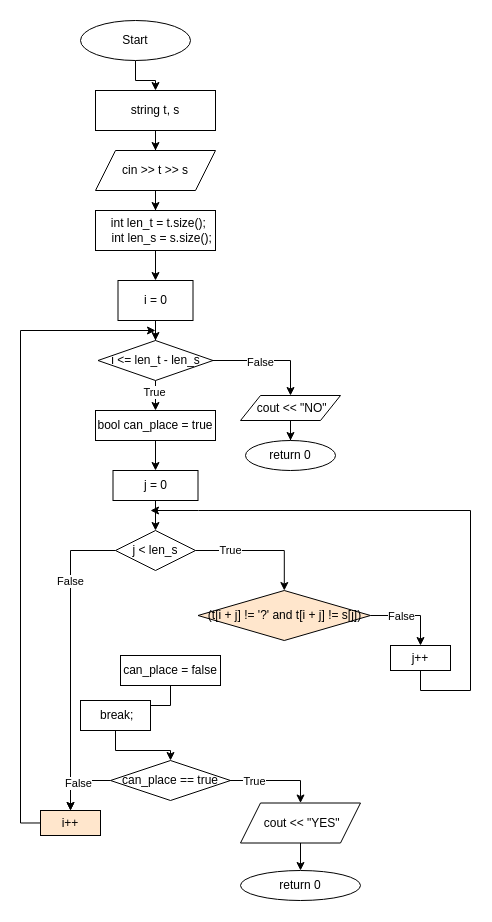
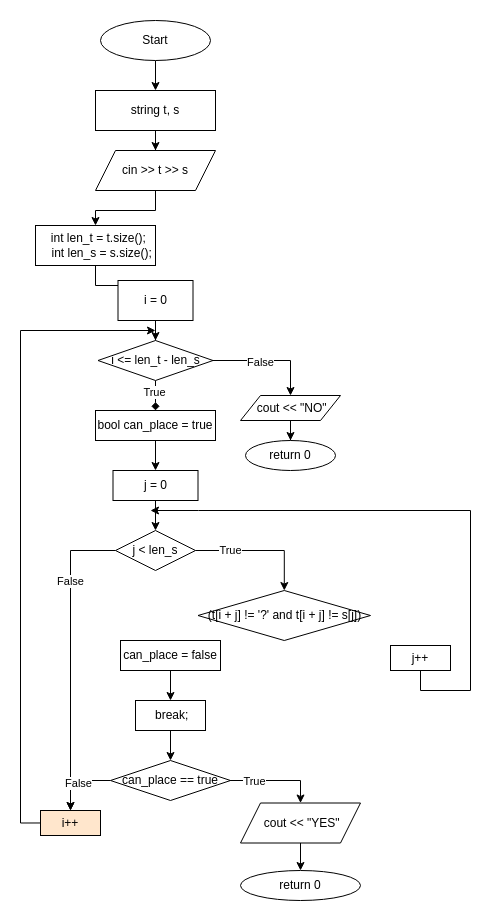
node "Start": moved (136, 41) -> (156, 41)
node "int len_t = t.size(); int len_s = s.size();": moved (156, 231) -> (96, 246)
edge "i <= len_t - len_s" -> "bool can_place = true": arrowhead classic -> diamond
node "(t[i + j] != '?' and t[i + j] != s[j])": fillcolor #ffe6cc -> #ffffff
edge "(t[i + j] != '?' and t[i + j] != s[j])" -> "j++": removed, label "False"
node "can_place = false": moved (171, 671) -> (171, 656)
node "break;": moved (116, 716) -> (171, 716)
